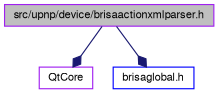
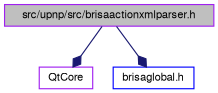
node "src/upnp/device/brisaactionxmlparser.h": label "src/upnp/device/brisaactionxmlparser.h" -> "src/upnp/src/brisaactionxmlparser.h"
